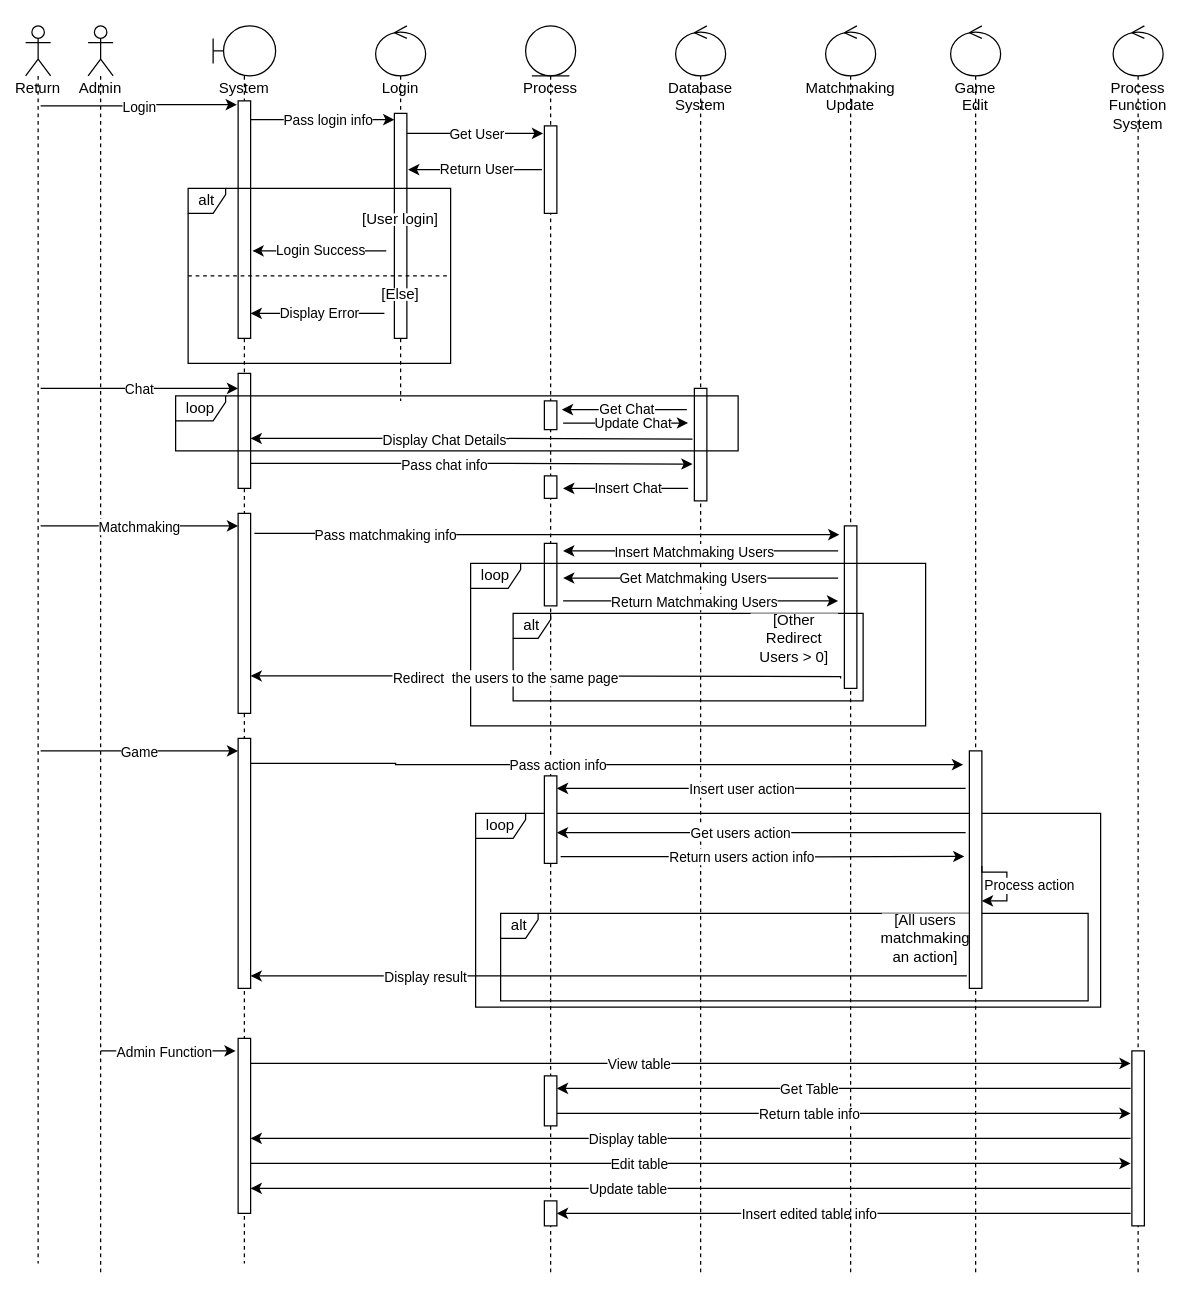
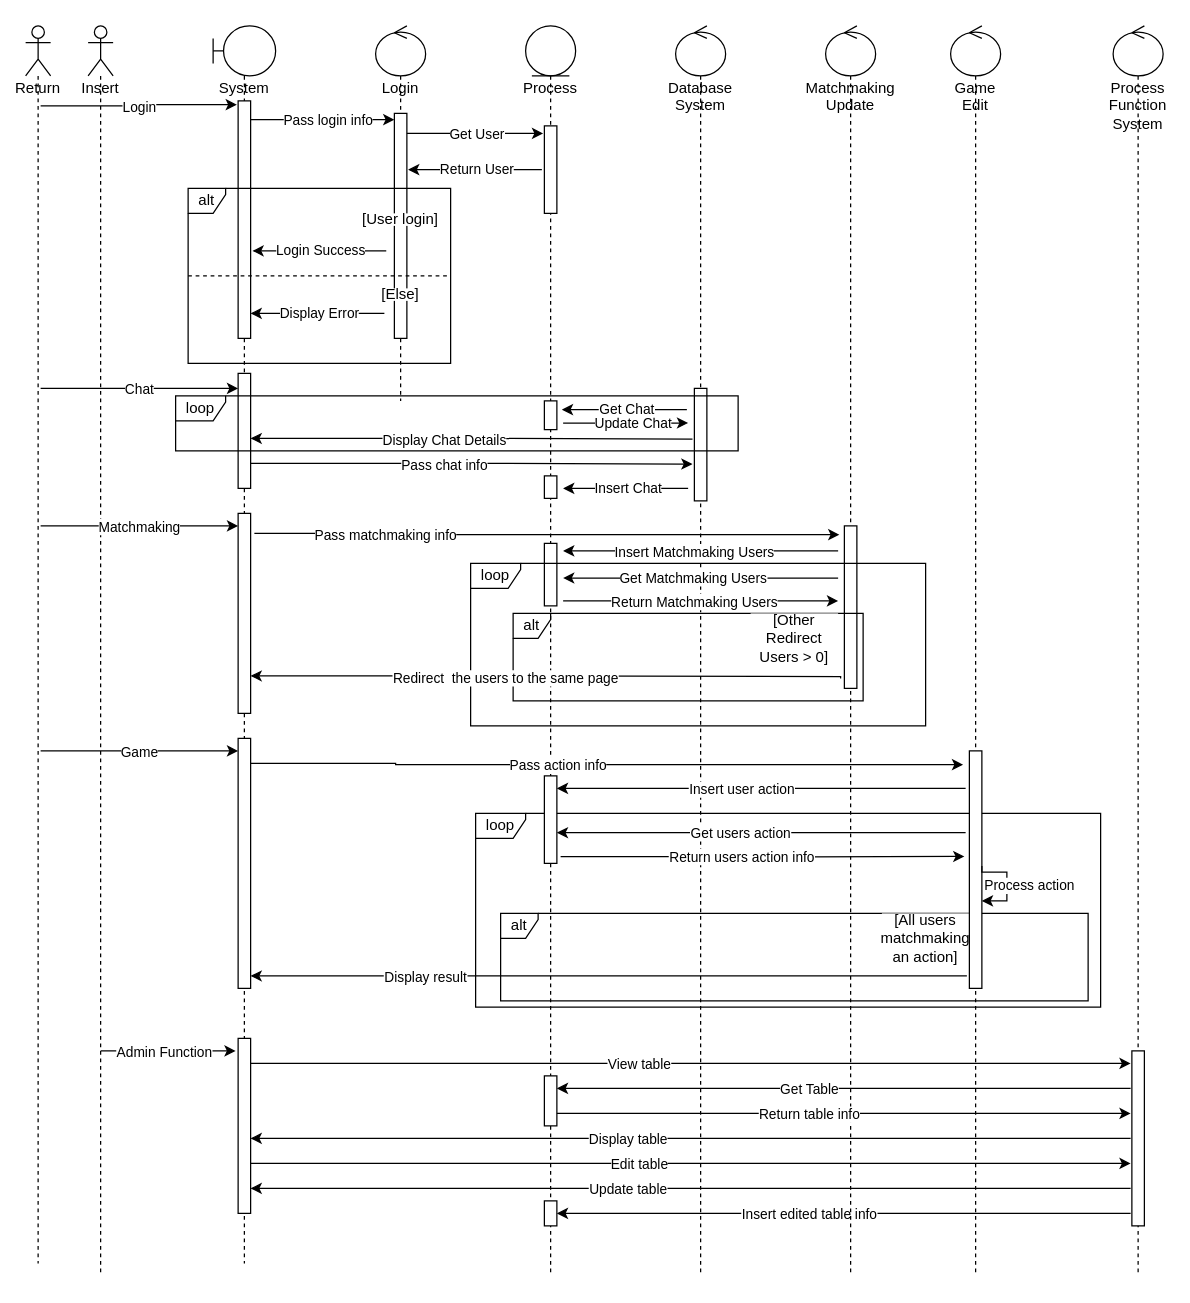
node "Admin": label "Admin" -> "Insert"
